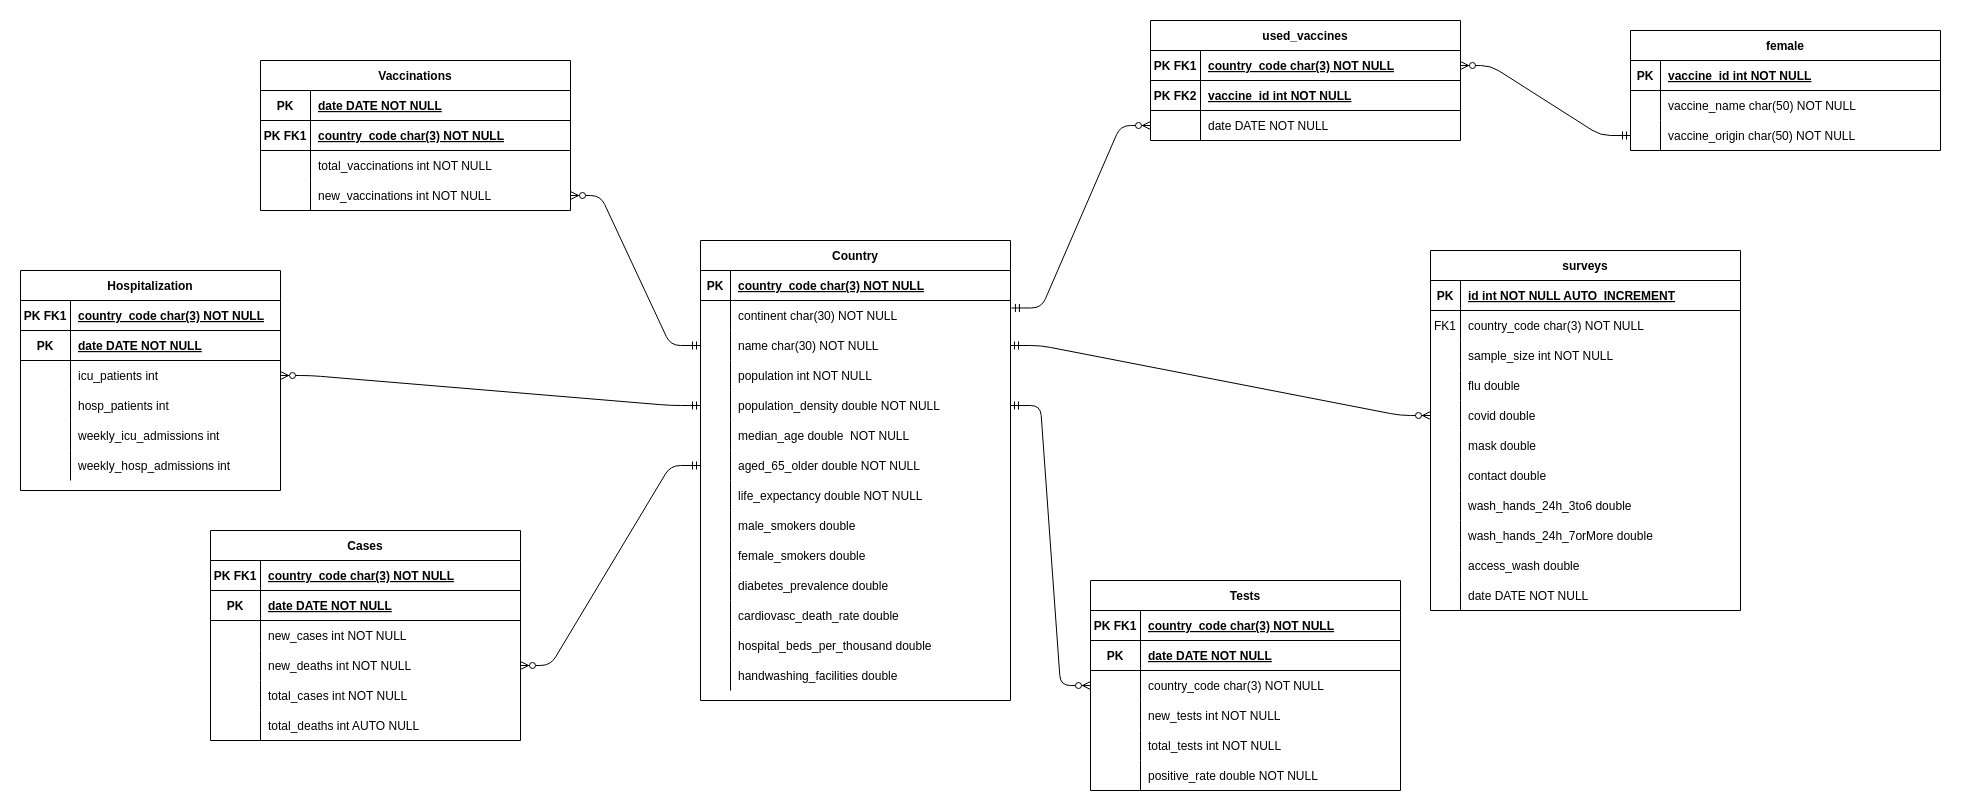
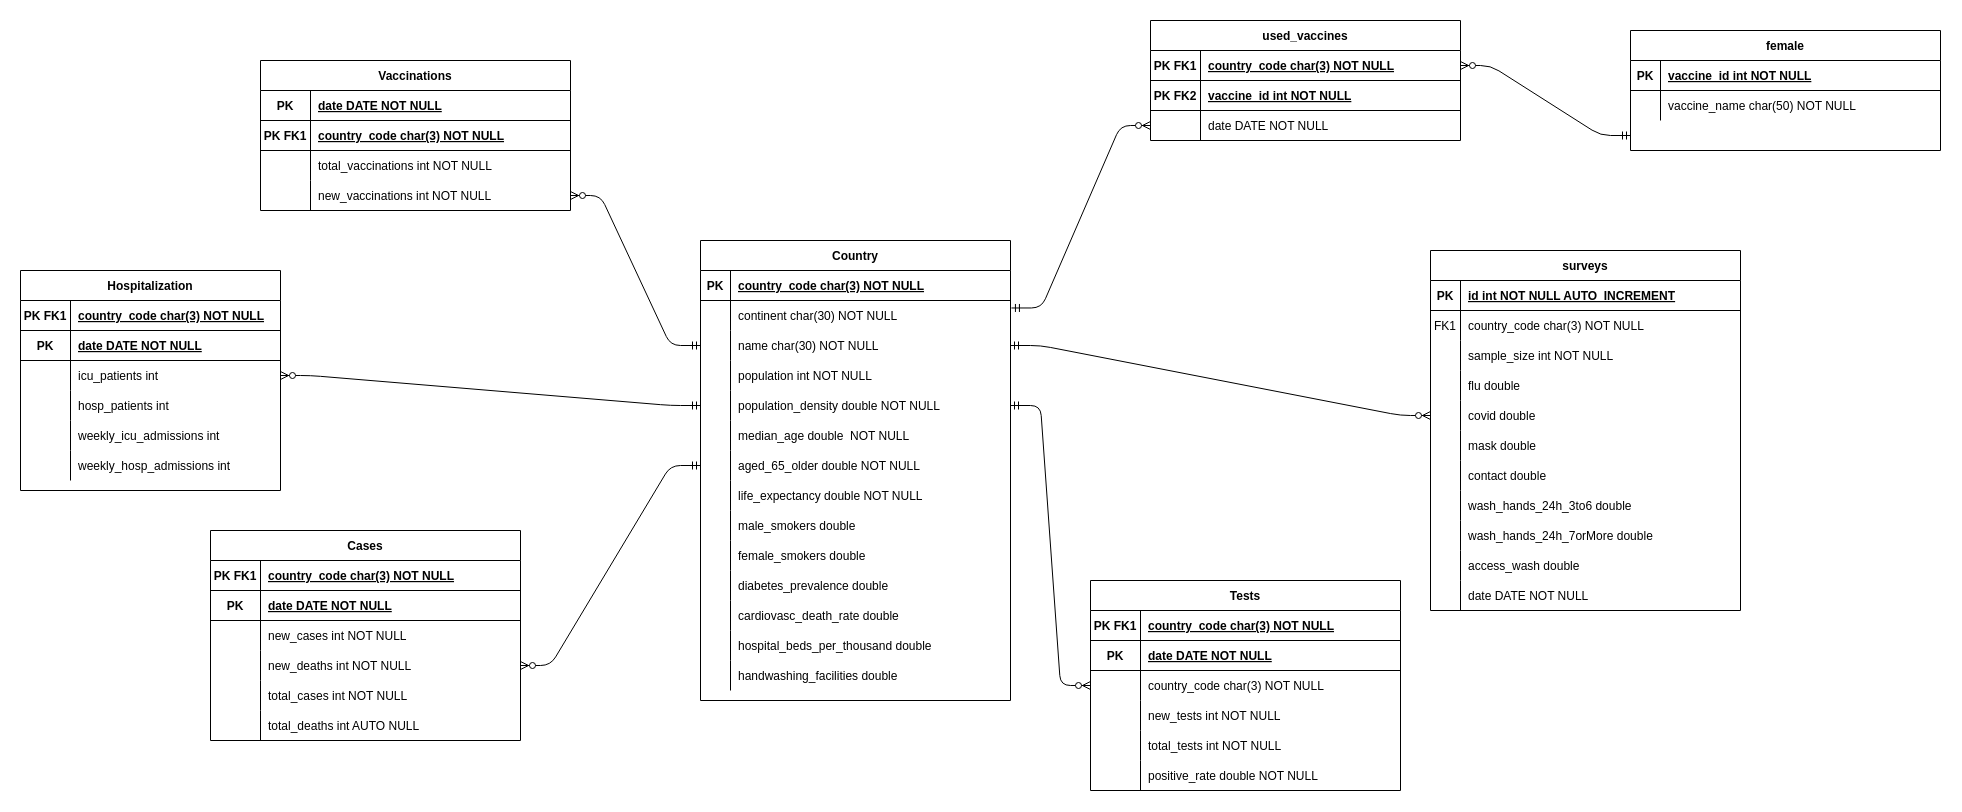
node "vaccine_origin char(50) NOT NULL": removed
